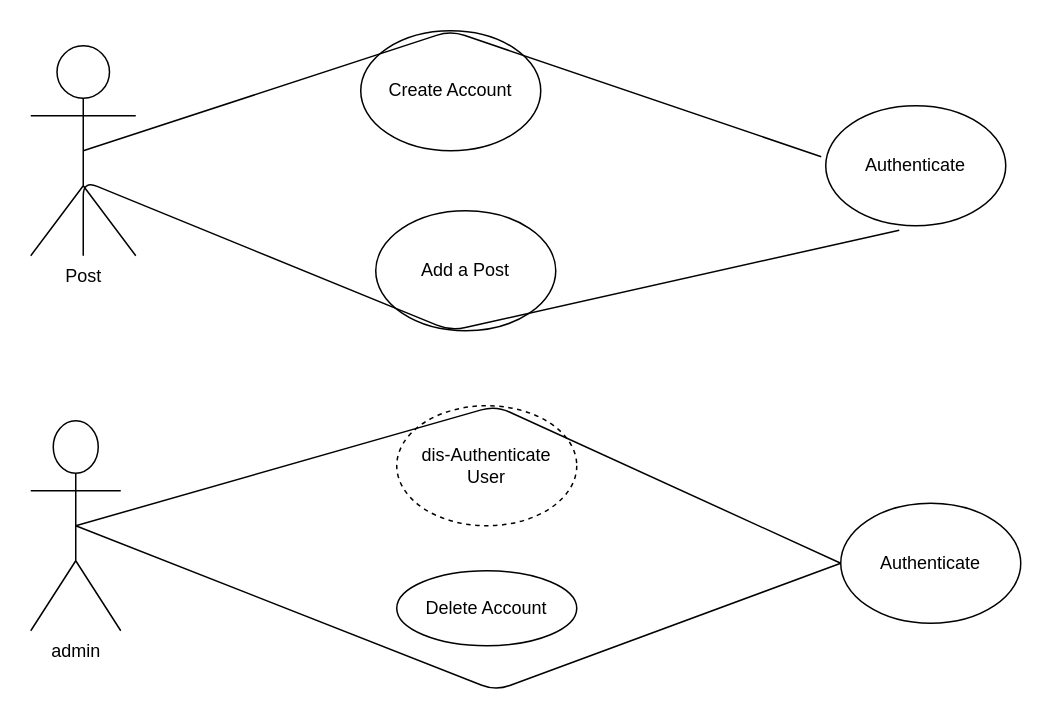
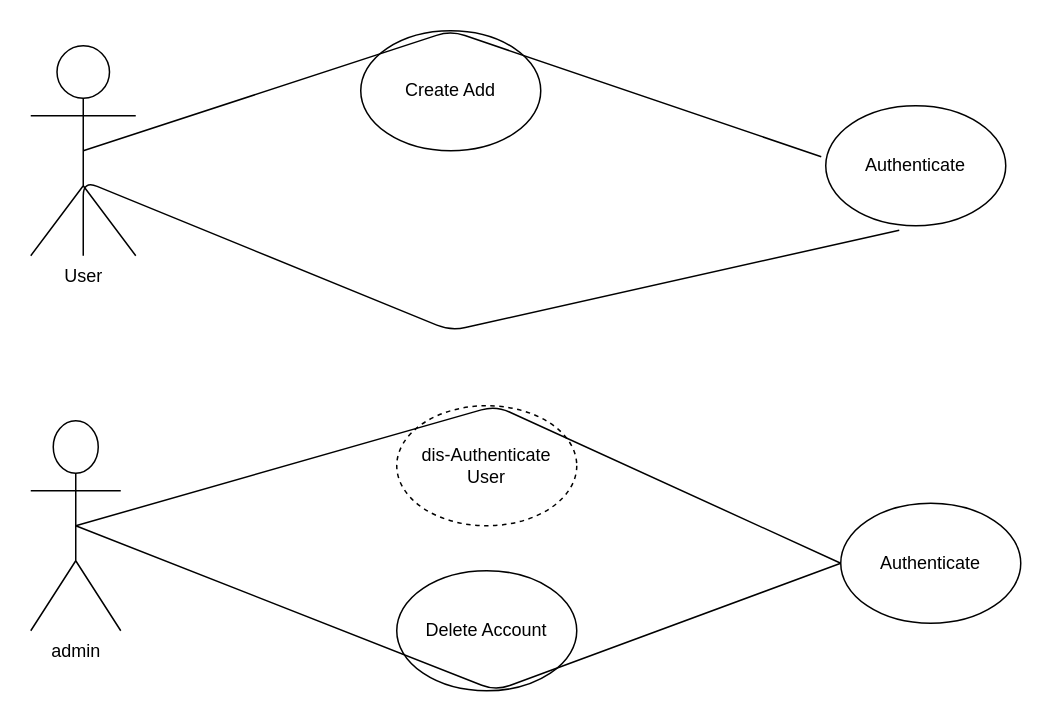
node "Create Account": label "Create Account" -> "Create Add"
node "Add a Post": removed
node "Post": label "Post" -> "User"
node "Delete Account": size 180x75 -> 180x120
